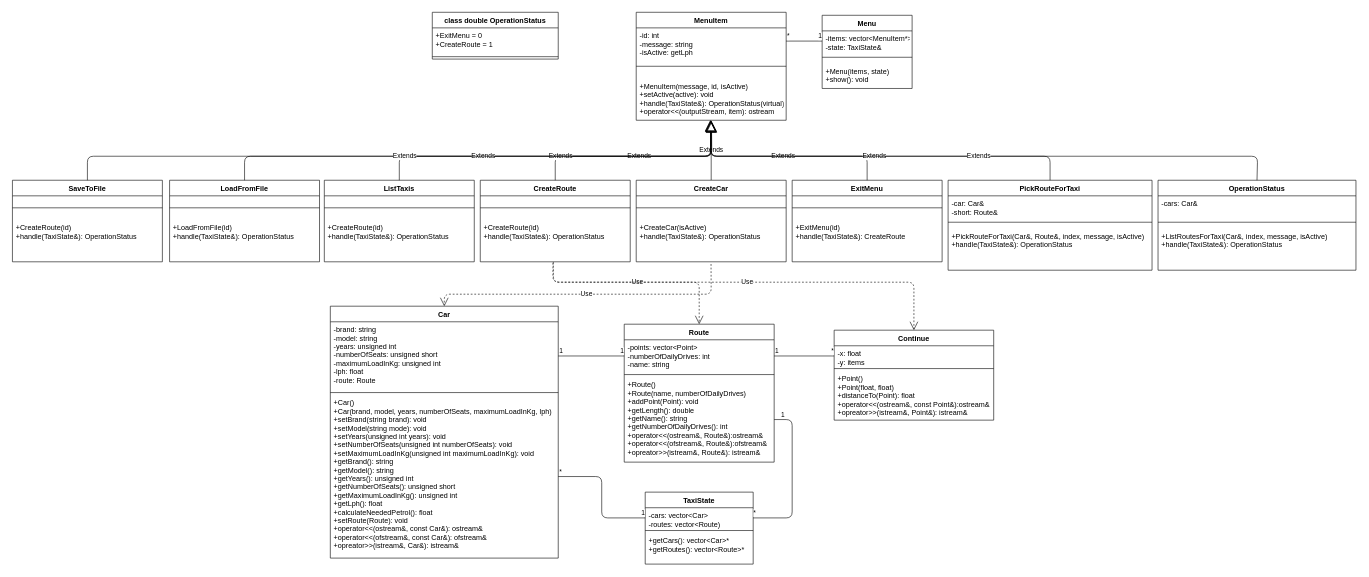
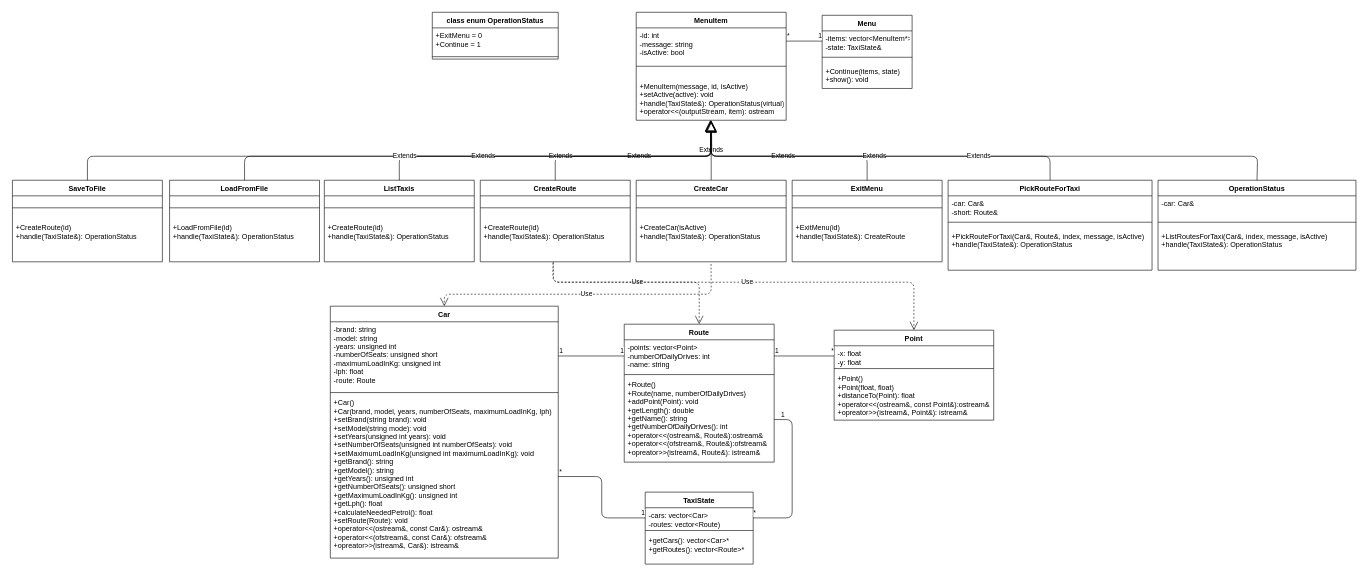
node "class double OperationStatus": label "class double OperationStatus" -> "class enum OperationStatus"
node "+ExitMenu = 0 +CreateRoute = 1": label "+ExitMenu = 0 +CreateRoute = 1" -> "+ExitMenu = 0 +Continue = 1"
node "-id: int -message: string -isActive: getLph": label "-id: int -message: string -isActive: getLph" -> "-id: int -message: string -isActive: bool"
node "+Menu(items, state) +show(): void": label "+Menu(items, state) +show(): void" -> "+Continue(items, state) +show(): void"
node "-cars: Car&": label "-cars: Car&" -> "-car: Car&"
node "Continue": label "Continue" -> "Point"
node "-x: float -y: items": label "-x: float -y: items" -> "-x: float -y: float"
